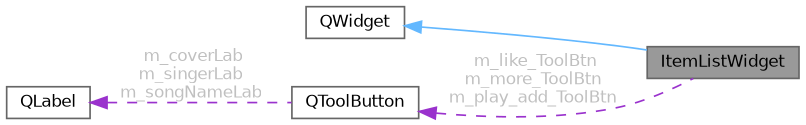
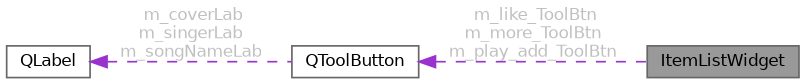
node "QWidget": removed
